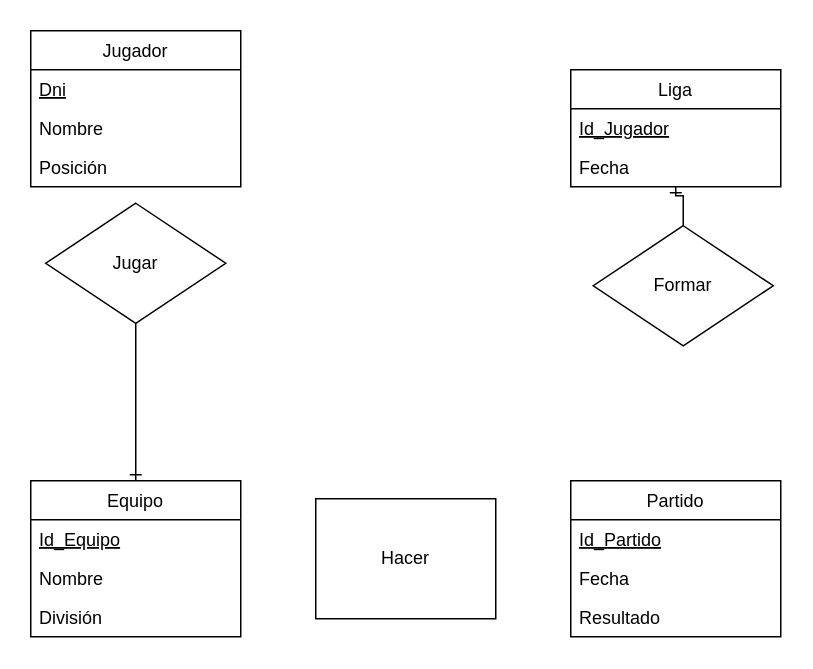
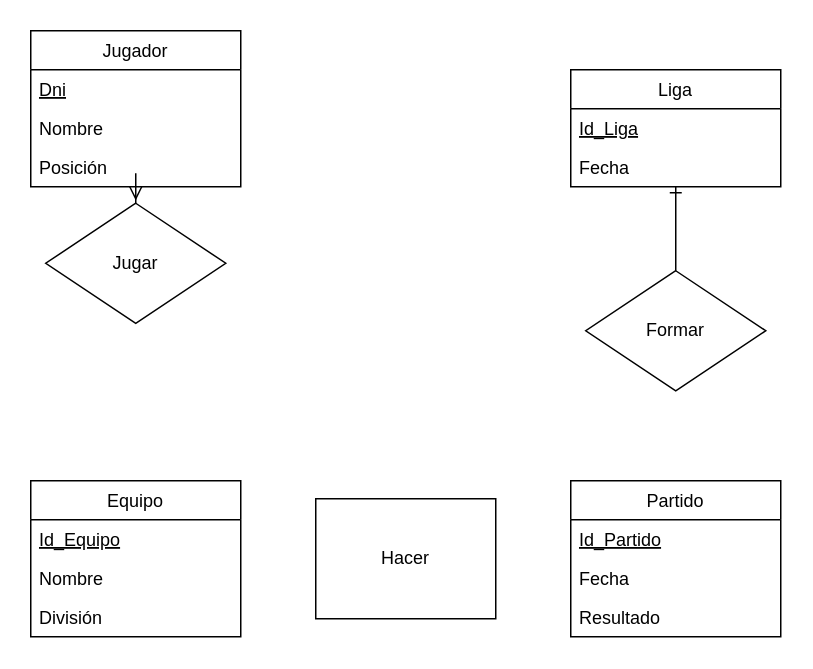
node "Id_Jugador": label "Id_Jugador" -> "Id_Liga"
edge "Jugar" -> "Jugador": added
node "Formar": moved (683, 286) -> (676, 331)
edge "Jugar" -> "Equipo": removed
